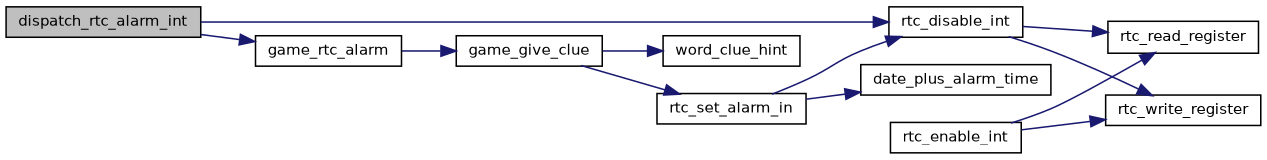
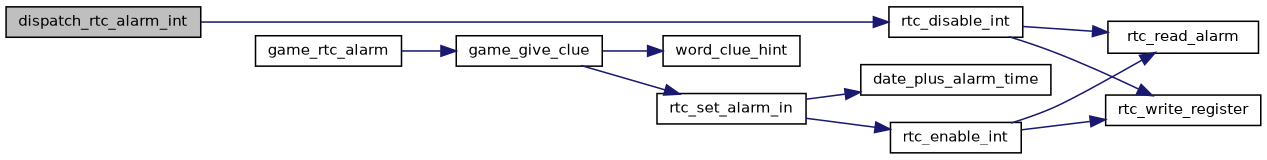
edge "dispatch_rtc_alarm_int" -> "game_rtc_alarm": removed
node "rtc_read_register": label "rtc_read_register" -> "rtc_read_alarm"
edge "rtc_set_alarm_in" -> "rtc_disable_int": now "rtc_set_alarm_in" -> "rtc_enable_int"
